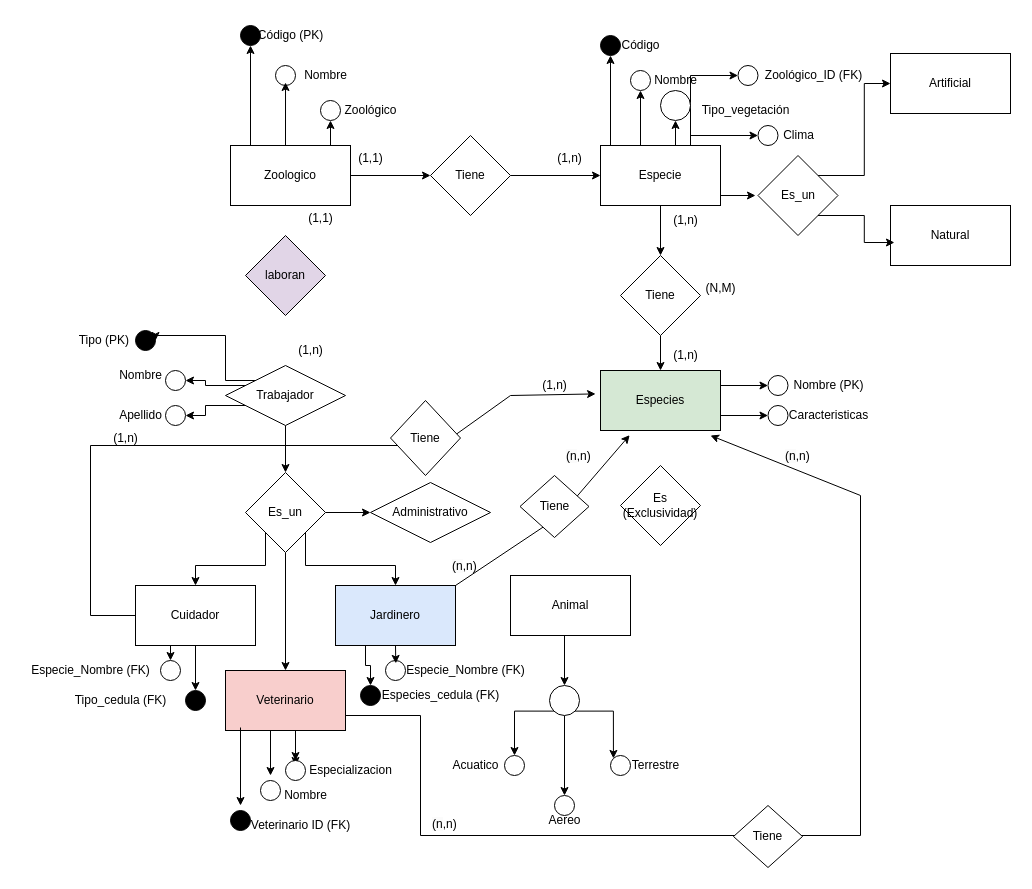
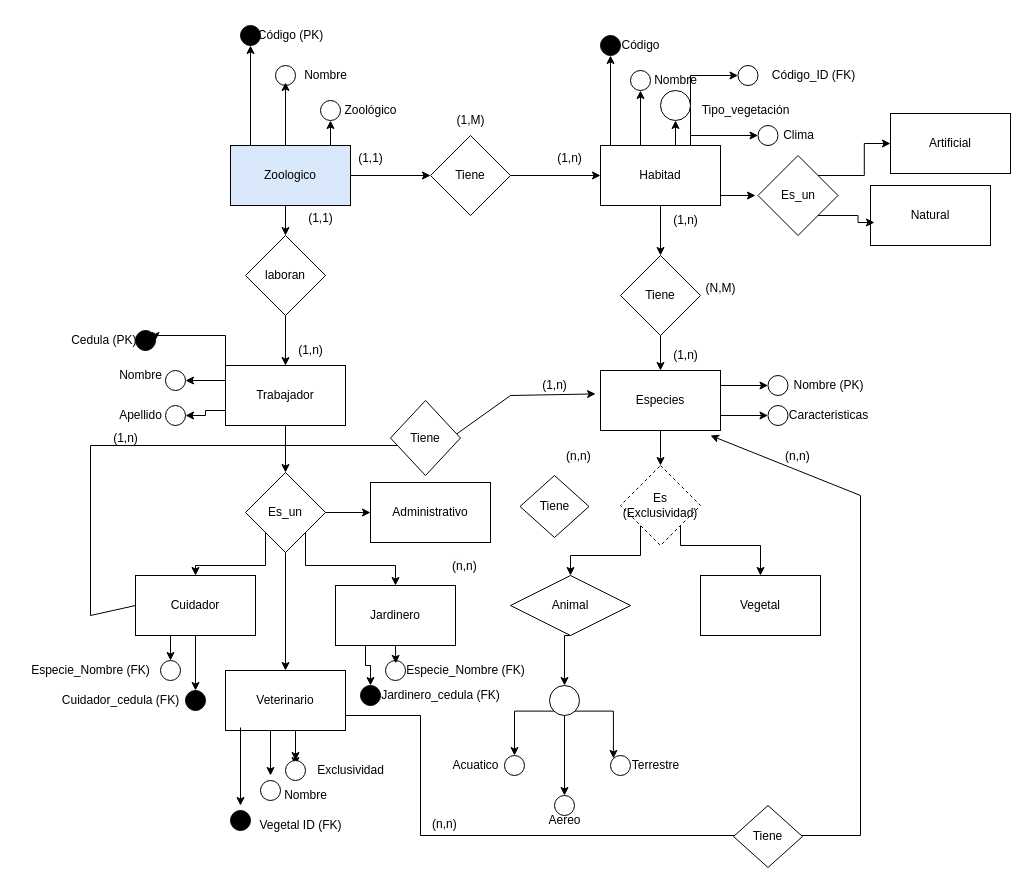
node "Zoológico_ID (FK)": label "Zoológico_ID (FK)" -> "Código_ID (FK)"
node "Artificial": moved (951, 84) -> (951, 144)
node "(1,M)": added
node "Zoologico": fillcolor #ffffff -> #dae8fc
node "Especie": label "Especie" -> "Habitad"
edge "Zoologico" -> "laboran": added
node "Natural": moved (951, 236) -> (931, 216)
node "laboran": fillcolor #e1d5e7 -> #ffffff
edge "laboran" -> "Trabajador": added
node "Tipo (PK)": label "Tipo (PK)" -> "Cedula (PK)"
node "Trabajador": shape diamond -> rectangle
node "Especies": fillcolor #d5e8d4 -> #ffffff
edge "Especies" -> "Es (Exclusividad)": added
node "Es (Exclusividad)": style solid -> dashed
node "Administrativo": shape diamond -> rectangle
edge "Es (Exclusividad)" -> "Vegetal": added
edge "Jardinero" -> "Especies": removed
edge "Es (Exclusividad)" -> "Animal": added
node "Animal": shape rectangle -> diamond
node "Vegetal": added
node "Cuidador": moved (196, 616) -> (196, 606)
node "Jardinero": fillcolor #dae8fc -> #ffffff
node "Especies_cedula (FK)": label "Especies_cedula (FK)" -> "Jardinero_cedula (FK)"
node "Tipo_cedula (FK)": label "Tipo_cedula (FK)" -> "Cuidador_cedula (FK)"
node "Veterinario": fillcolor #f8cecc -> #ffffff
node "Especializacion": label "Especializacion" -> "Exclusividad"
node "Veterinario ID (FK)": label "Veterinario ID (FK)" -> "Vegetal ID (FK)"
